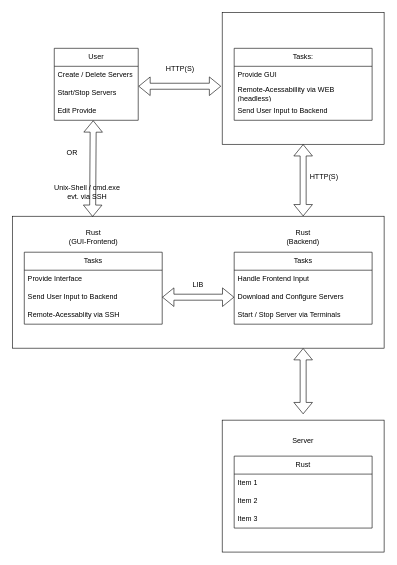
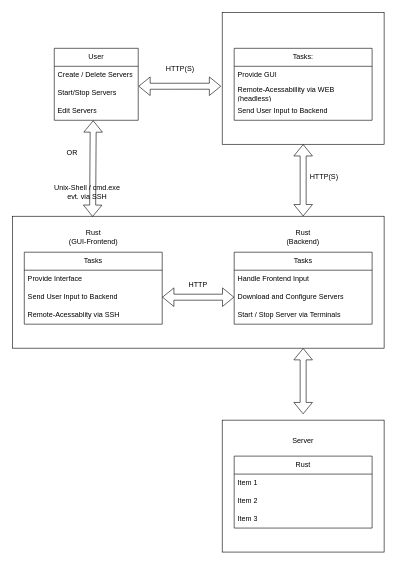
node "Edit Provide": label "Edit Provide" -> "Edit Servers"
node "LIB": label "LIB" -> "HTTP"
